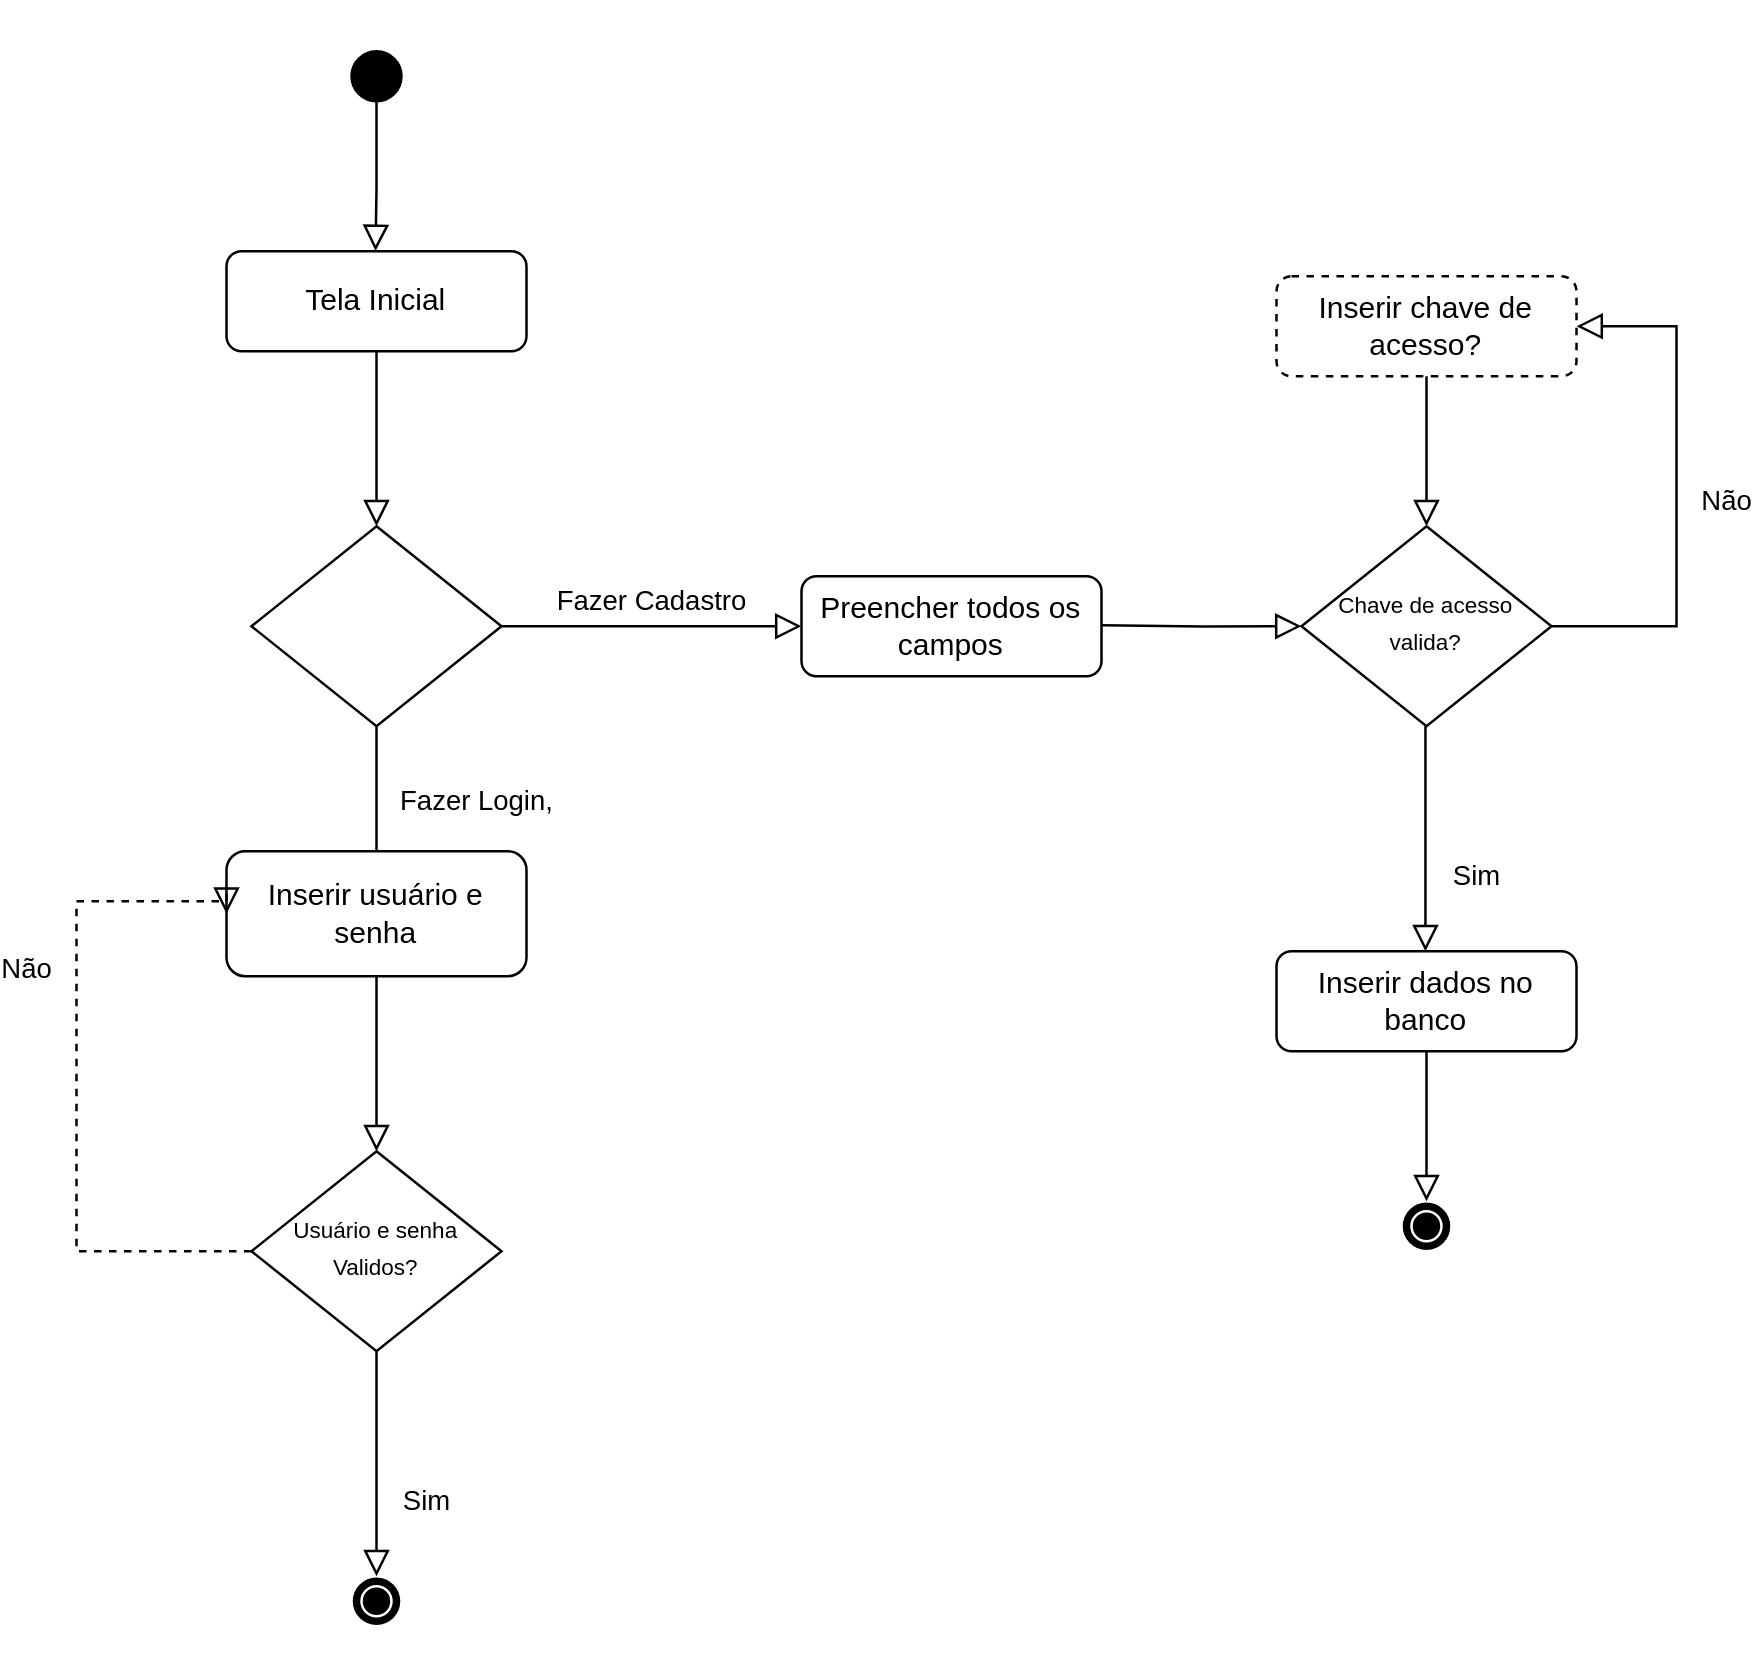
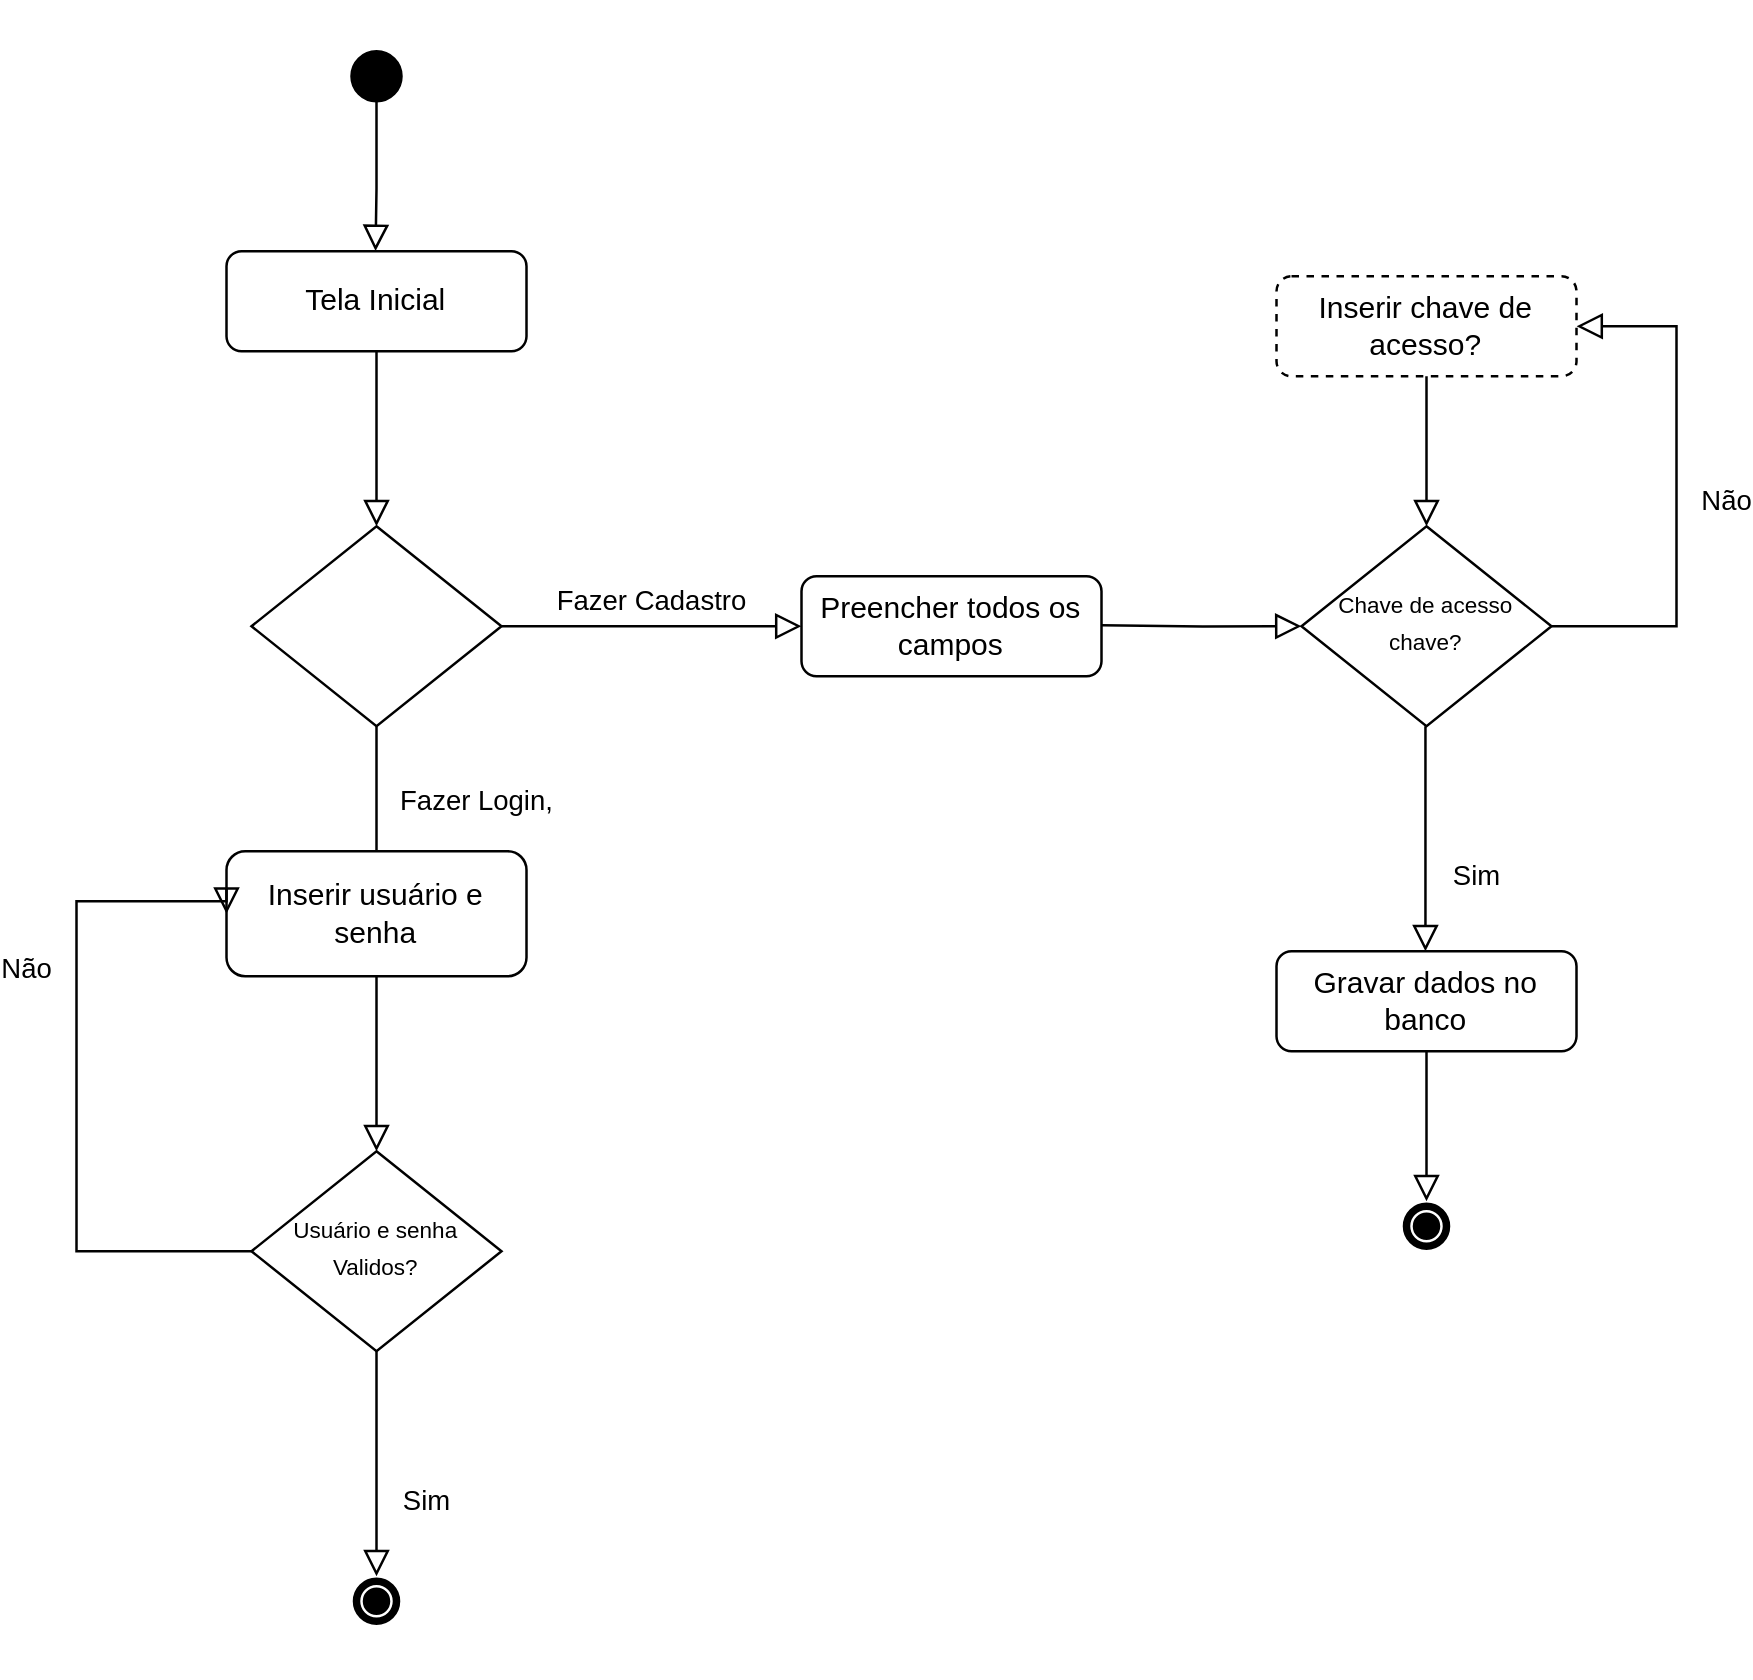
node "Chave de acesso valida?": label "Chave de acesso valida?" -> "Chave de acesso chave?"
node "Inserir dados no banco": label "Inserir dados no banco" -> "Gravar dados no banco"
edge "Usuário e senha Validos?" -> "Inserir usuário e senha": style dashed -> solid
